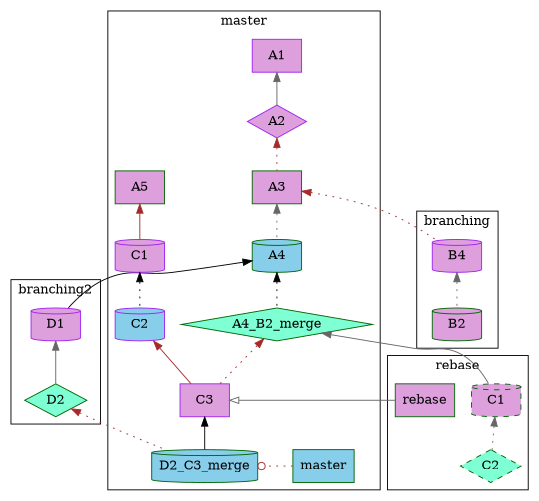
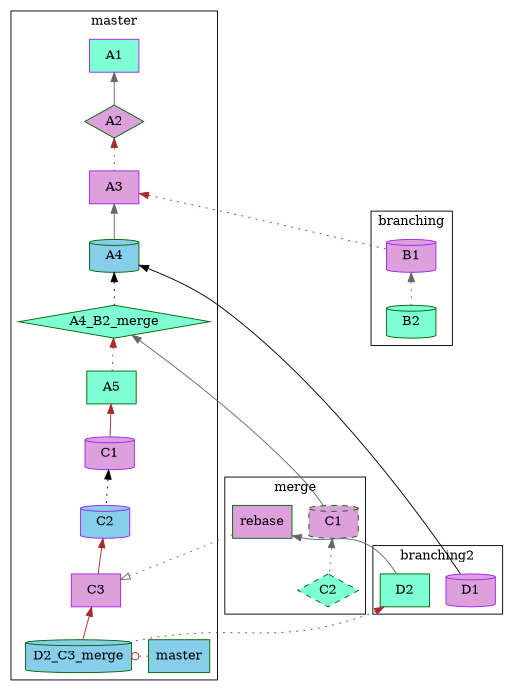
node "A1": fillcolor plum -> aquamarine
node "A2": color purple -> darkgreen
node "A5": fillcolor plum -> aquamarine
node "A3": color darkgreen -> purple
edge "A4" -> "A3": style dotted -> solid
node "B4": label "B4" -> "B1"
node "B2": fillcolor plum -> aquamarine
edge "C3" -> "A4_B2_merge": now "A5" -> "A4_B2_merge"
cluster "rebase": label "rebase" -> "merge"
edge "D2" -> "D1": now "D2" -> "rebase"
node "D2": shape diamond -> box
edge "rebase" -> "C3": style solid -> dotted
edge "D2_C3_merge" -> "C3": color black -> brown
